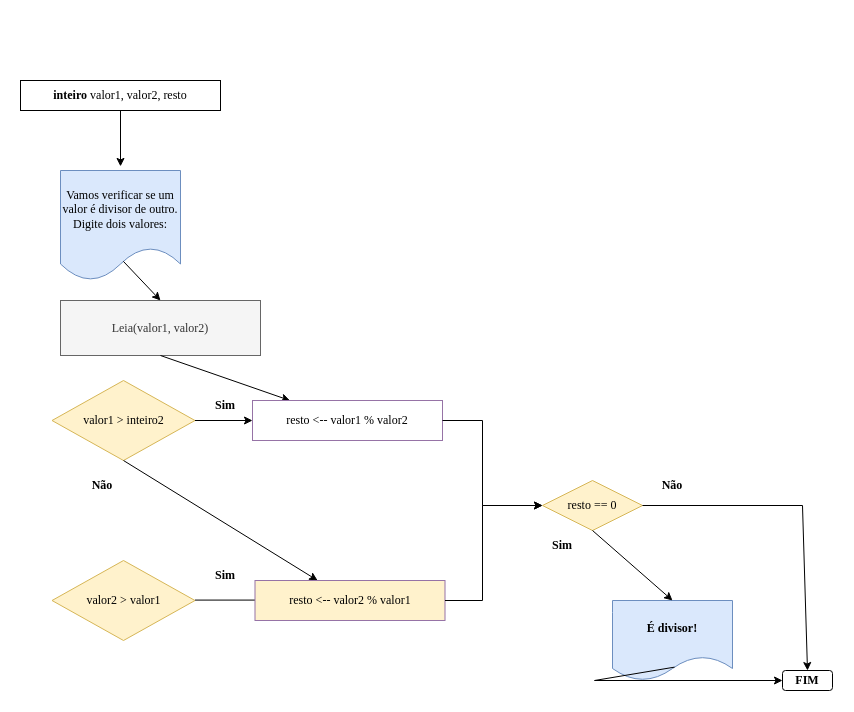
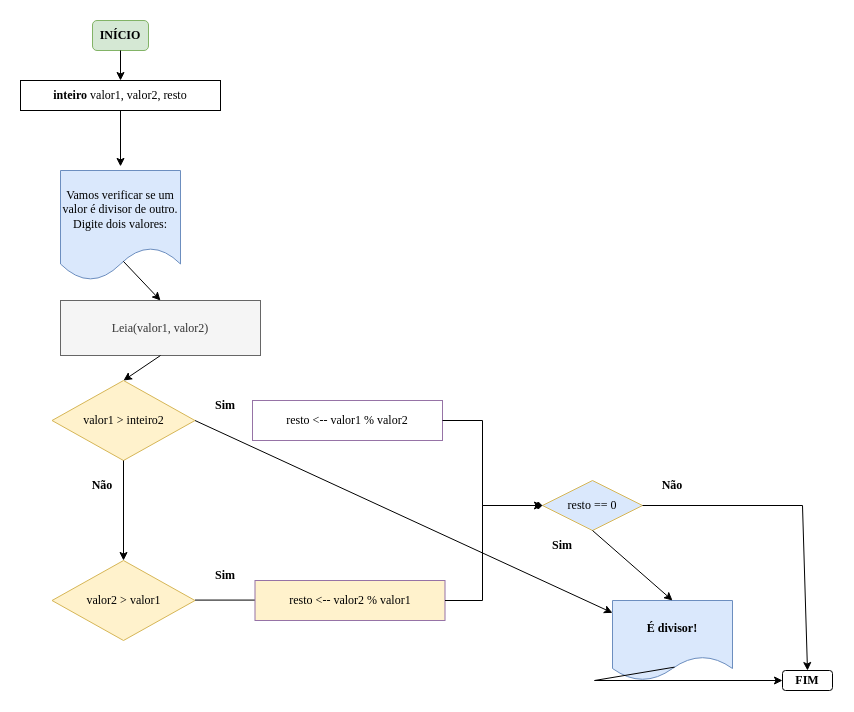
node "INÍCIO": added
edge "INÍCIO" -> "inteiro valor1, valor2, resto": added
edge "Leia(valor1, valor2)" -> "resto <-- valor1 % valor2": now "Leia(valor1, valor2)" -> "valor1 > inteiro2"
edge "valor1 > inteiro2" -> "resto <-- valor1 % valor2": now "valor1 > inteiro2" -> "É divisor!"
node "resto == 0": fillcolor #fff2cc -> #dae8fc
edge "valor1 > inteiro2" -> "resto <-- valor2 % valor1": now "valor1 > inteiro2" -> "valor2 > valor1"
edge "resto <-- valor2 % valor1" -> "resto == 0": arrowhead classic -> diamond
